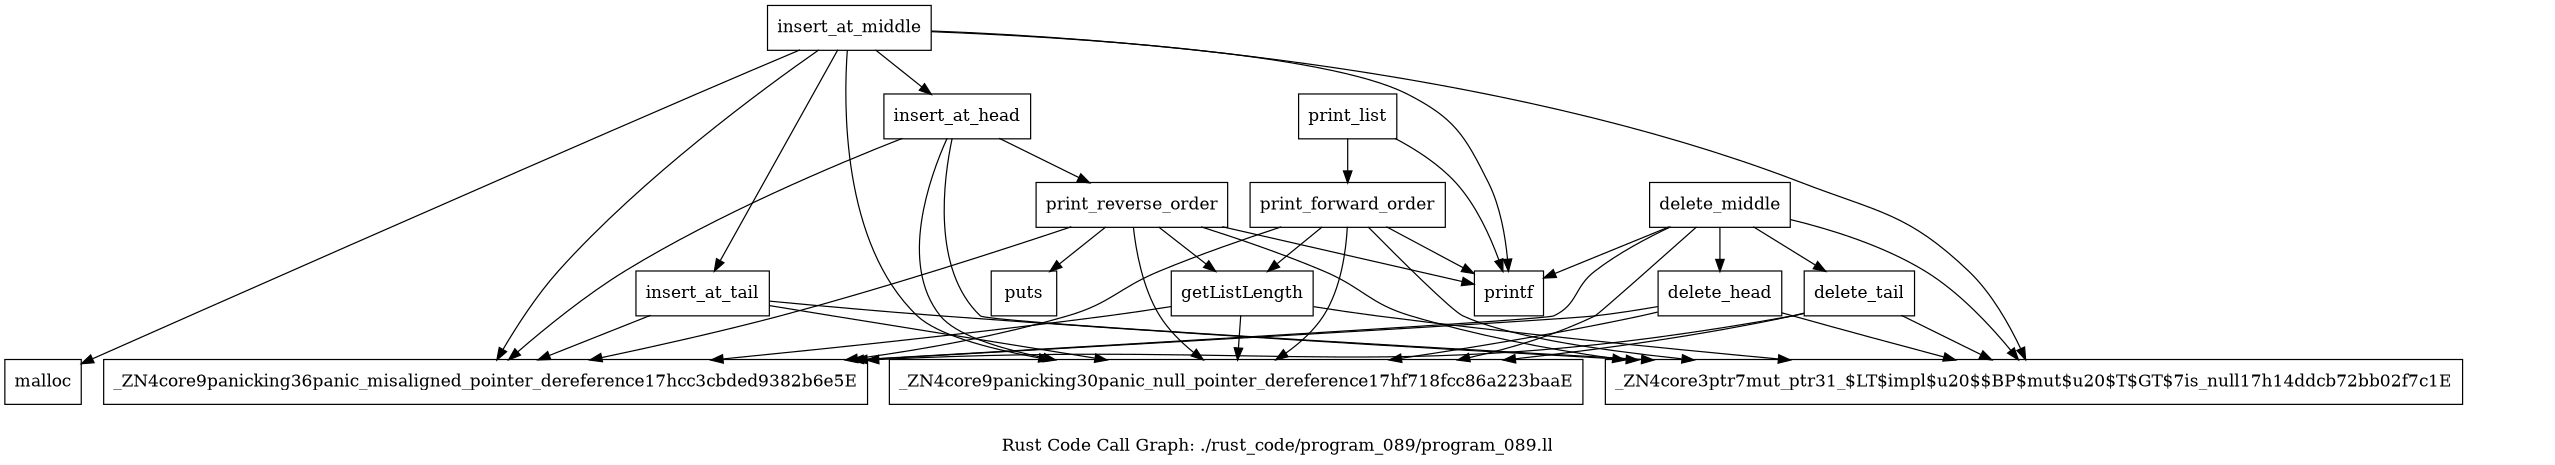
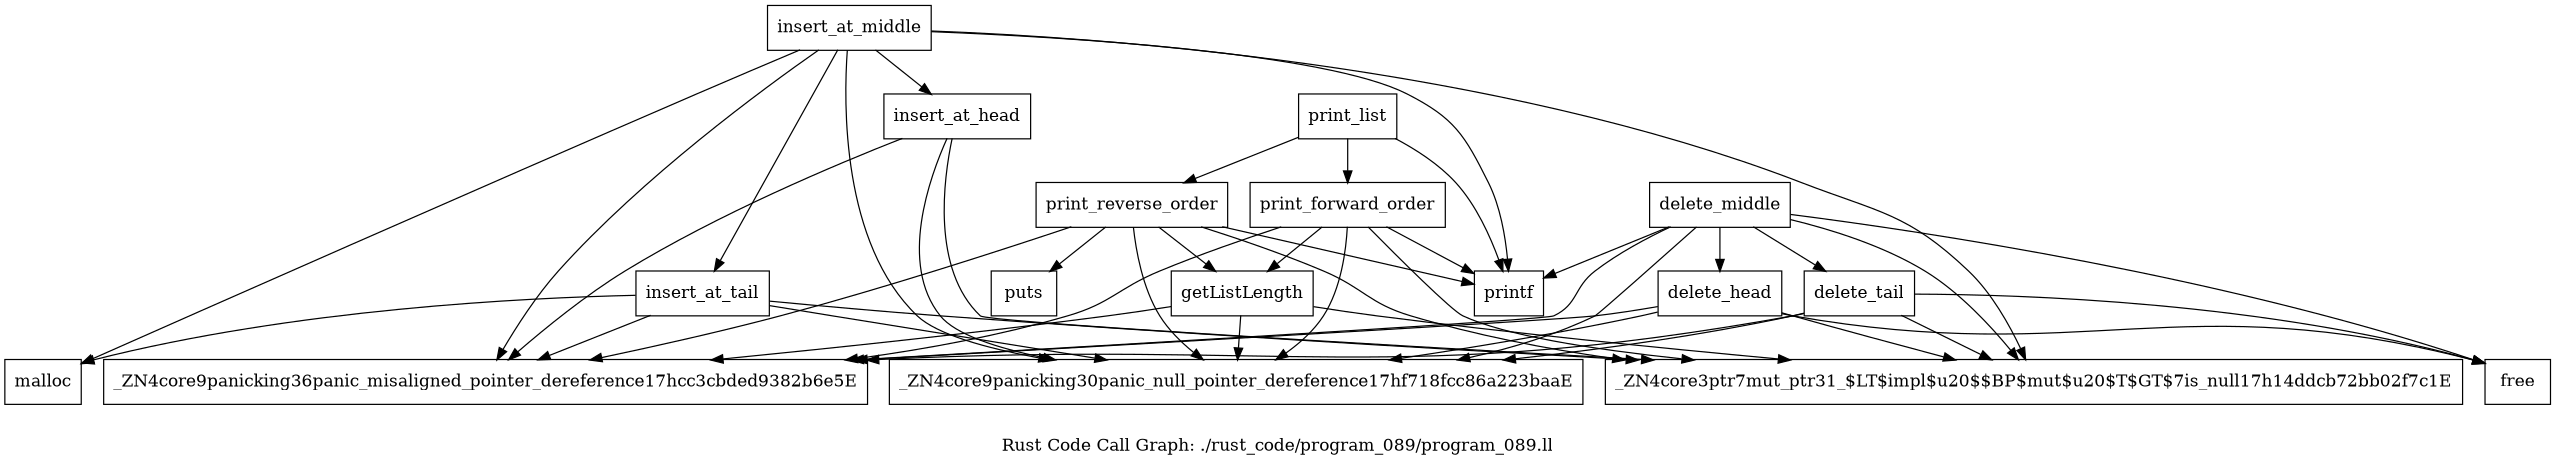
edge "insert_at_head" -> "print_reverse_order": now "print_list" -> "print_reverse_order"
edge "insert_at_tail" -> "malloc": added
node "free": added
